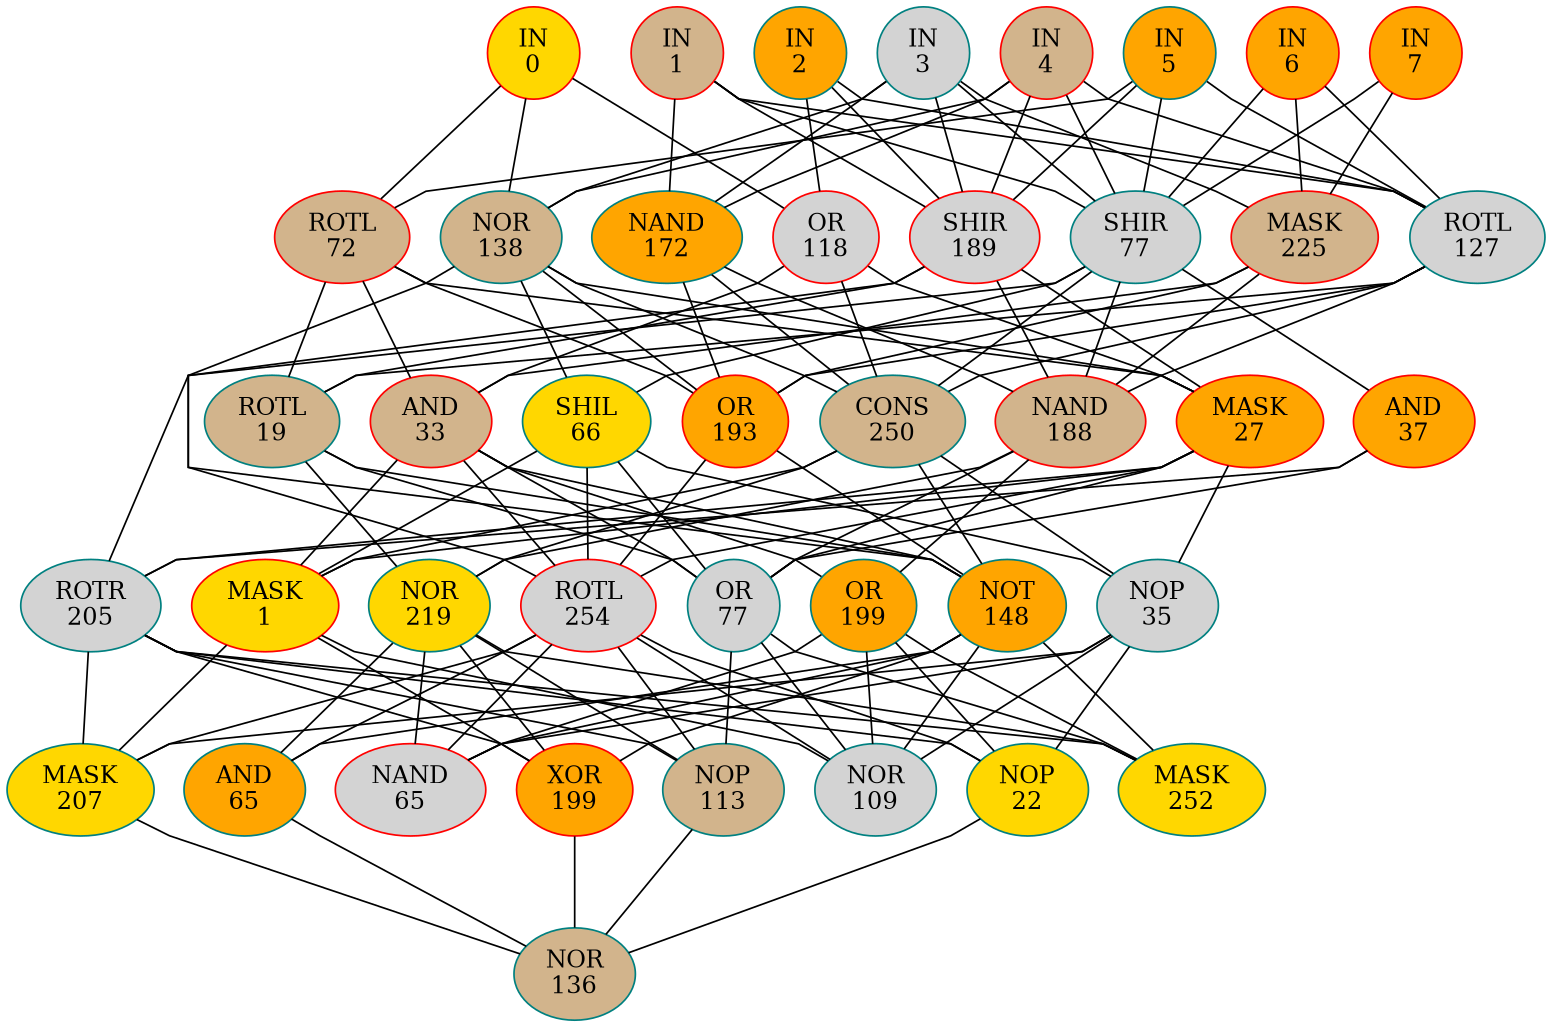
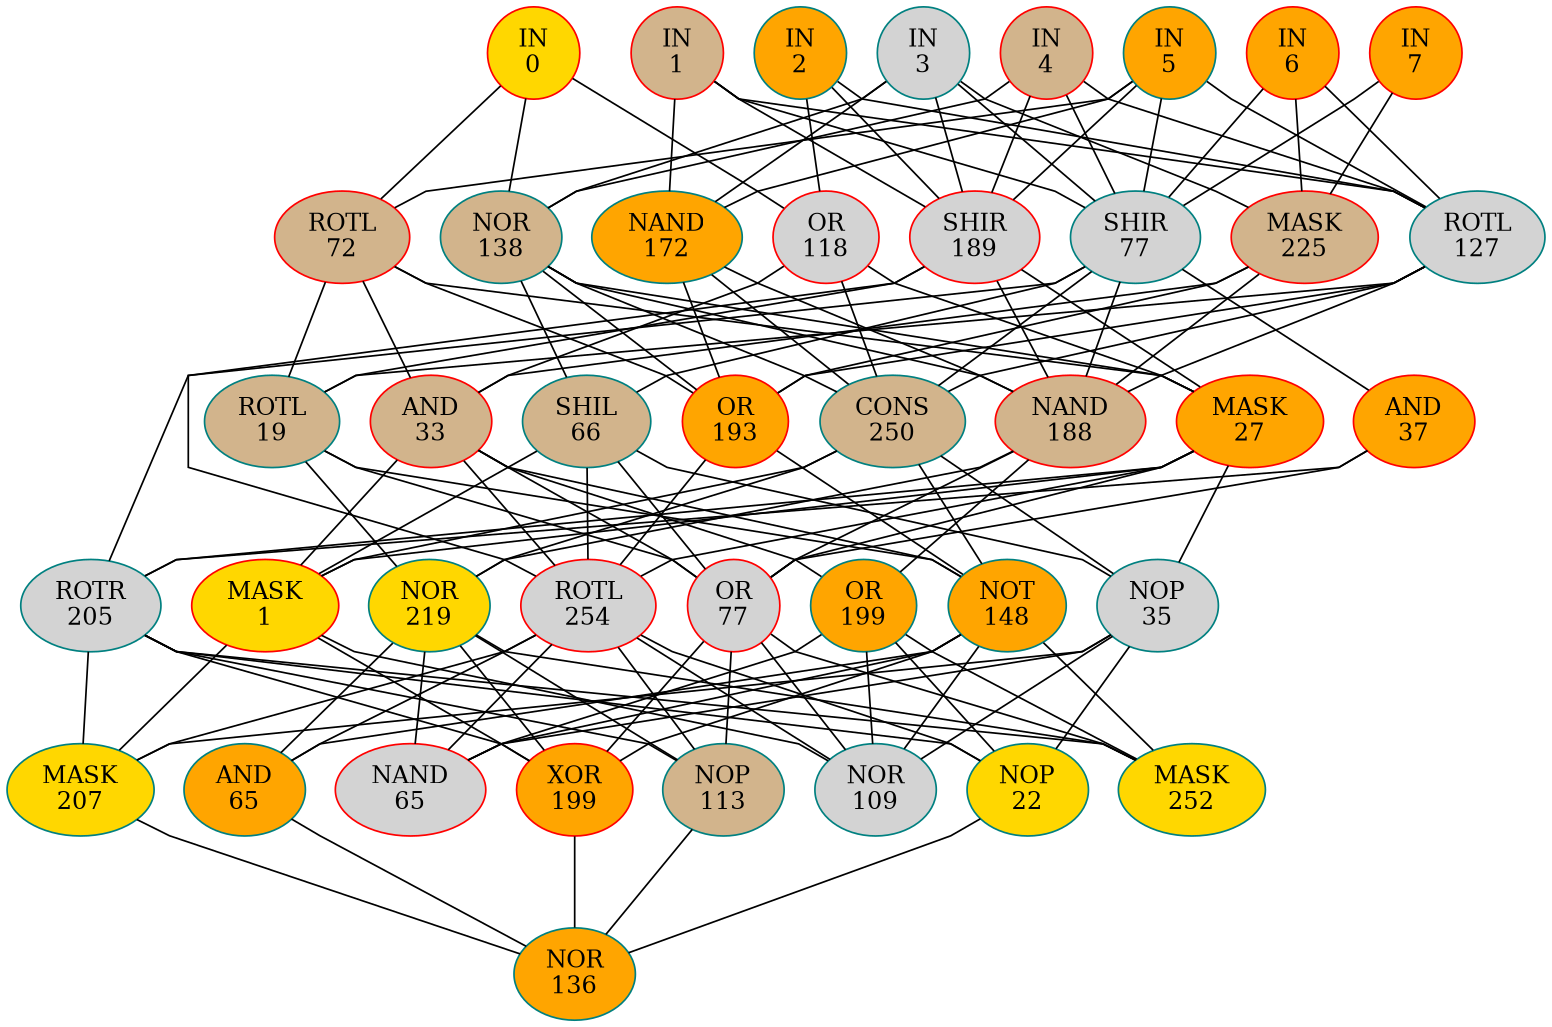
edge "IN 4" -- "NAND 172": now "IN 5" -- "NAND 172"
node "SHIL 66": fillcolor gold -> tan
edge "NOR 138" -- "NOT 148": now "NOR 138" -- "NAND 188"
node "OR 77": color teal -> red
edge "OR 77" -- "XOR 199": added
node "NOR 136": fillcolor tan -> orange
